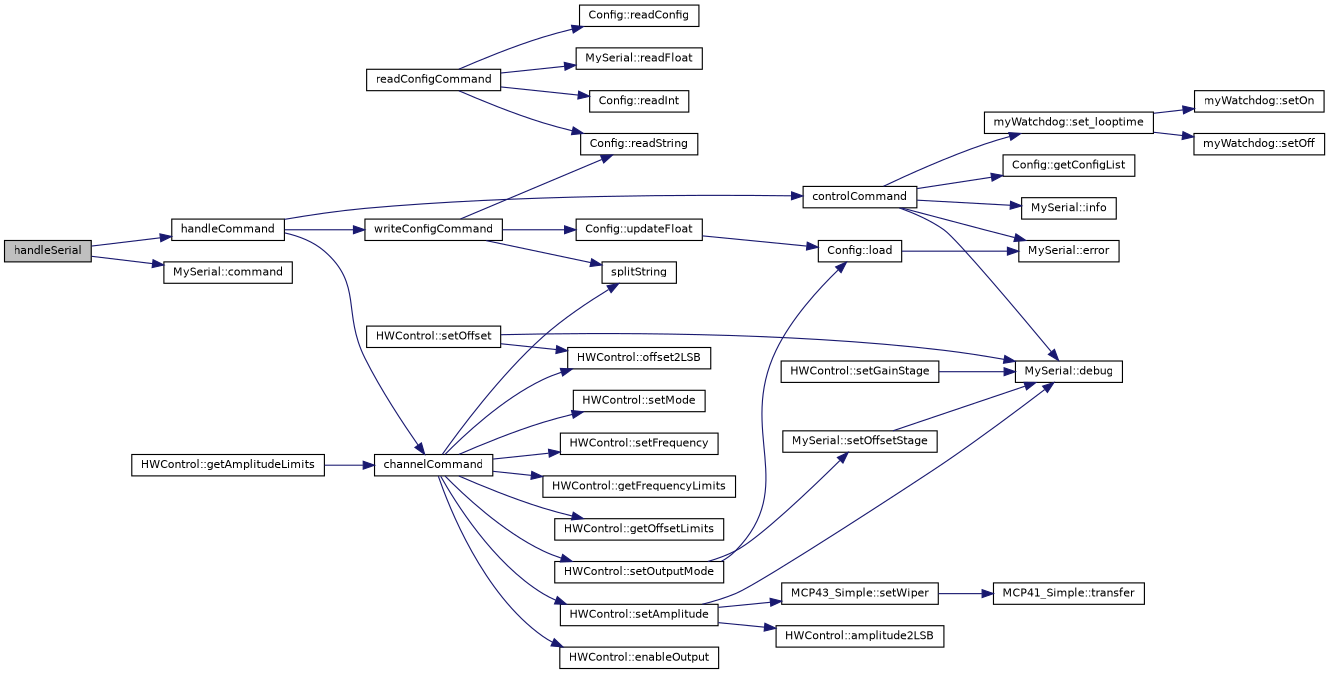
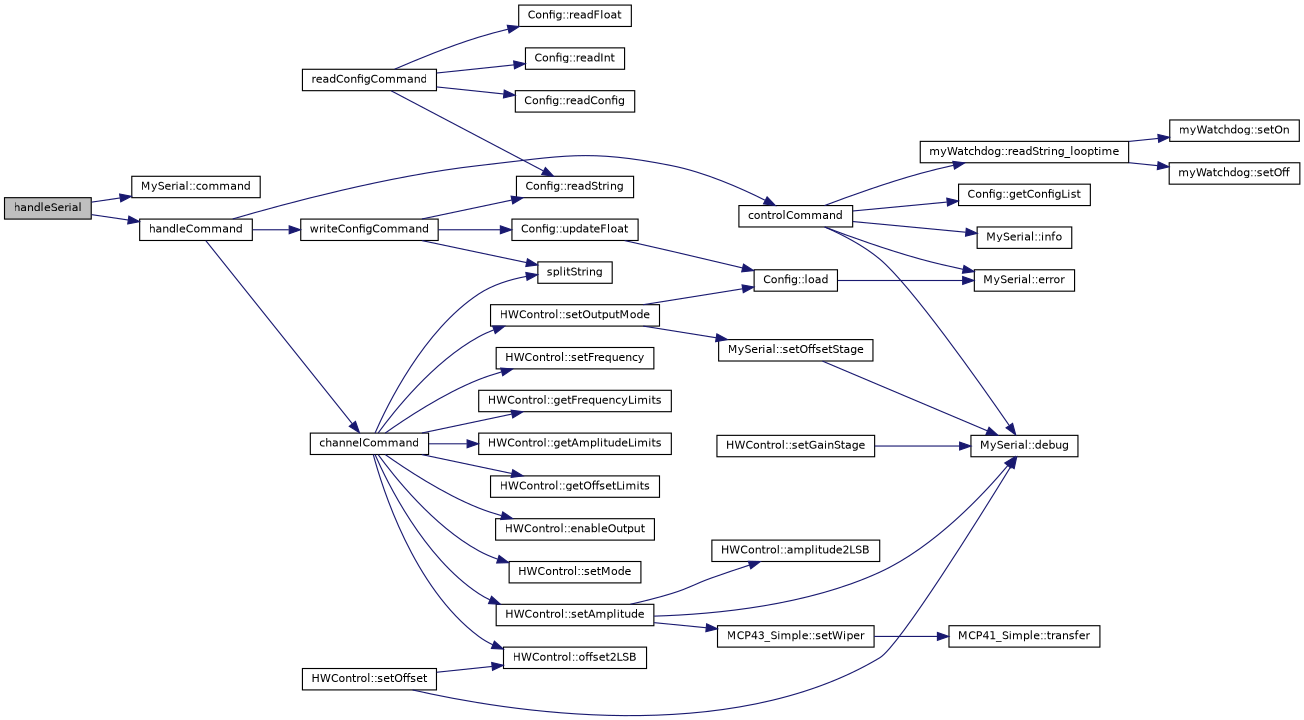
node "MySerial::readFloat": label "MySerial::readFloat" -> "Config::readFloat"
node "myWatchdog::set_looptime": label "myWatchdog::set_looptime" -> "myWatchdog::readString_looptime"
edge "HWControl::getAmplitudeLimits" -> "channelCommand": reversed
